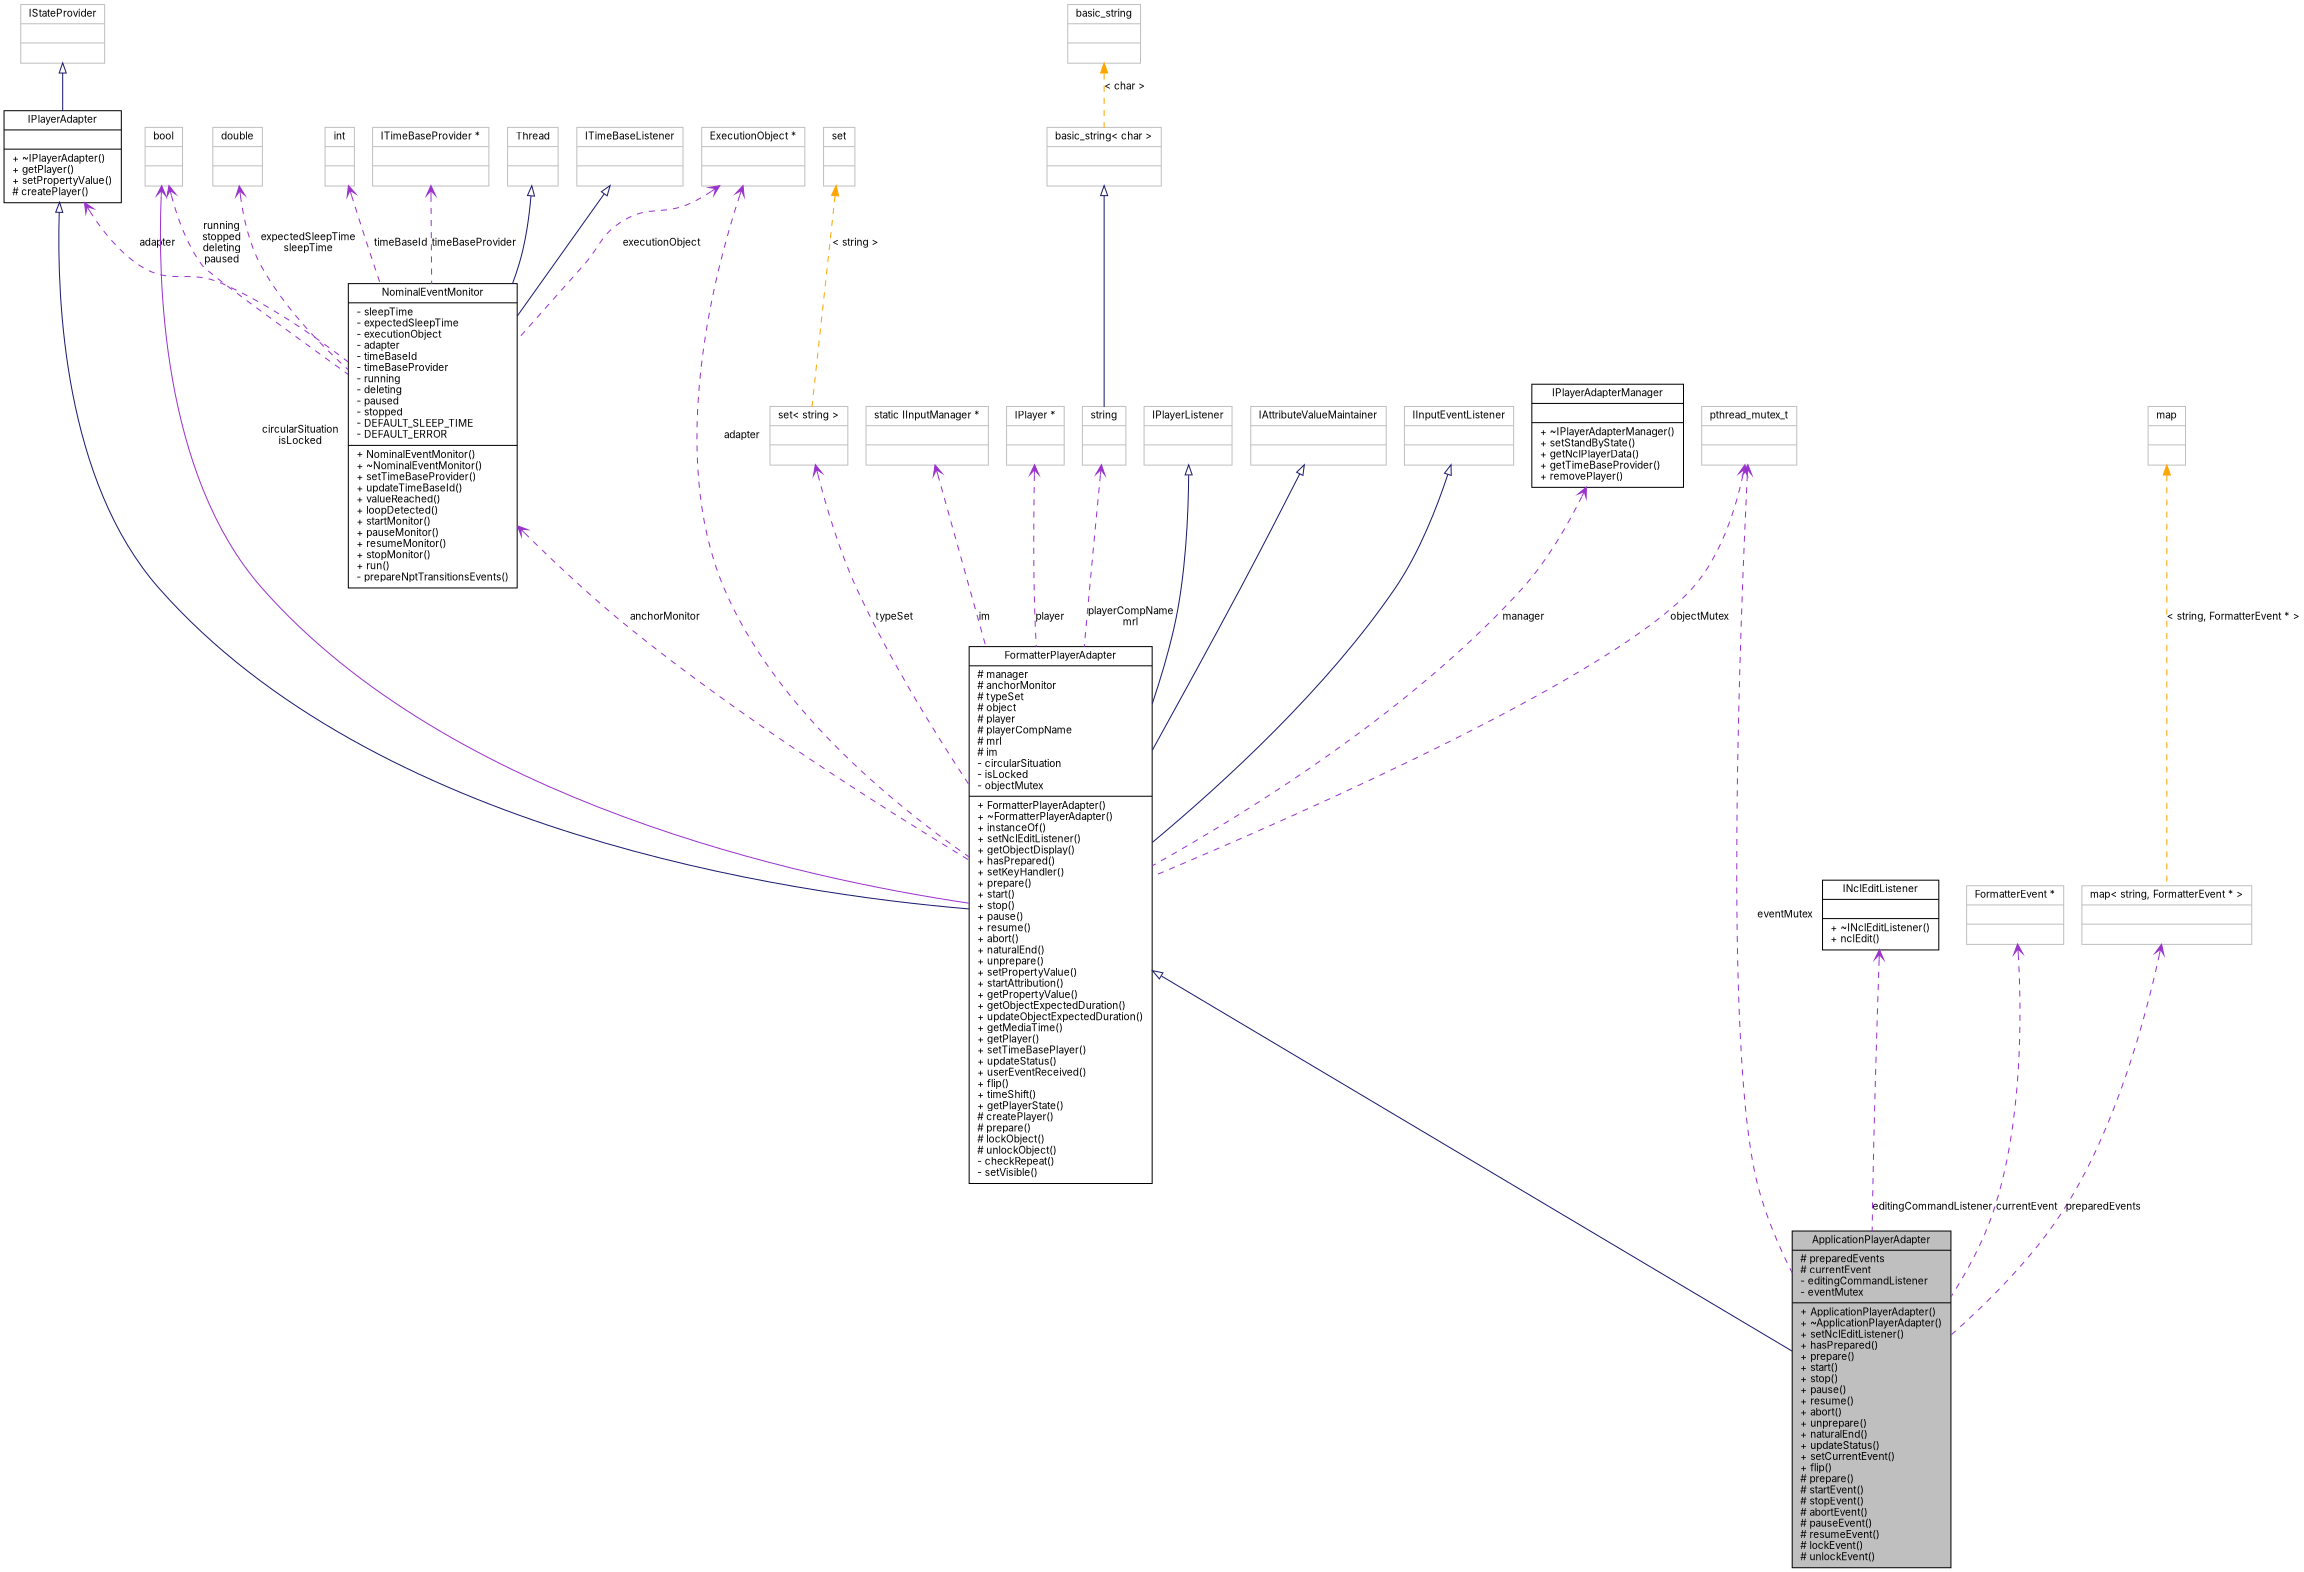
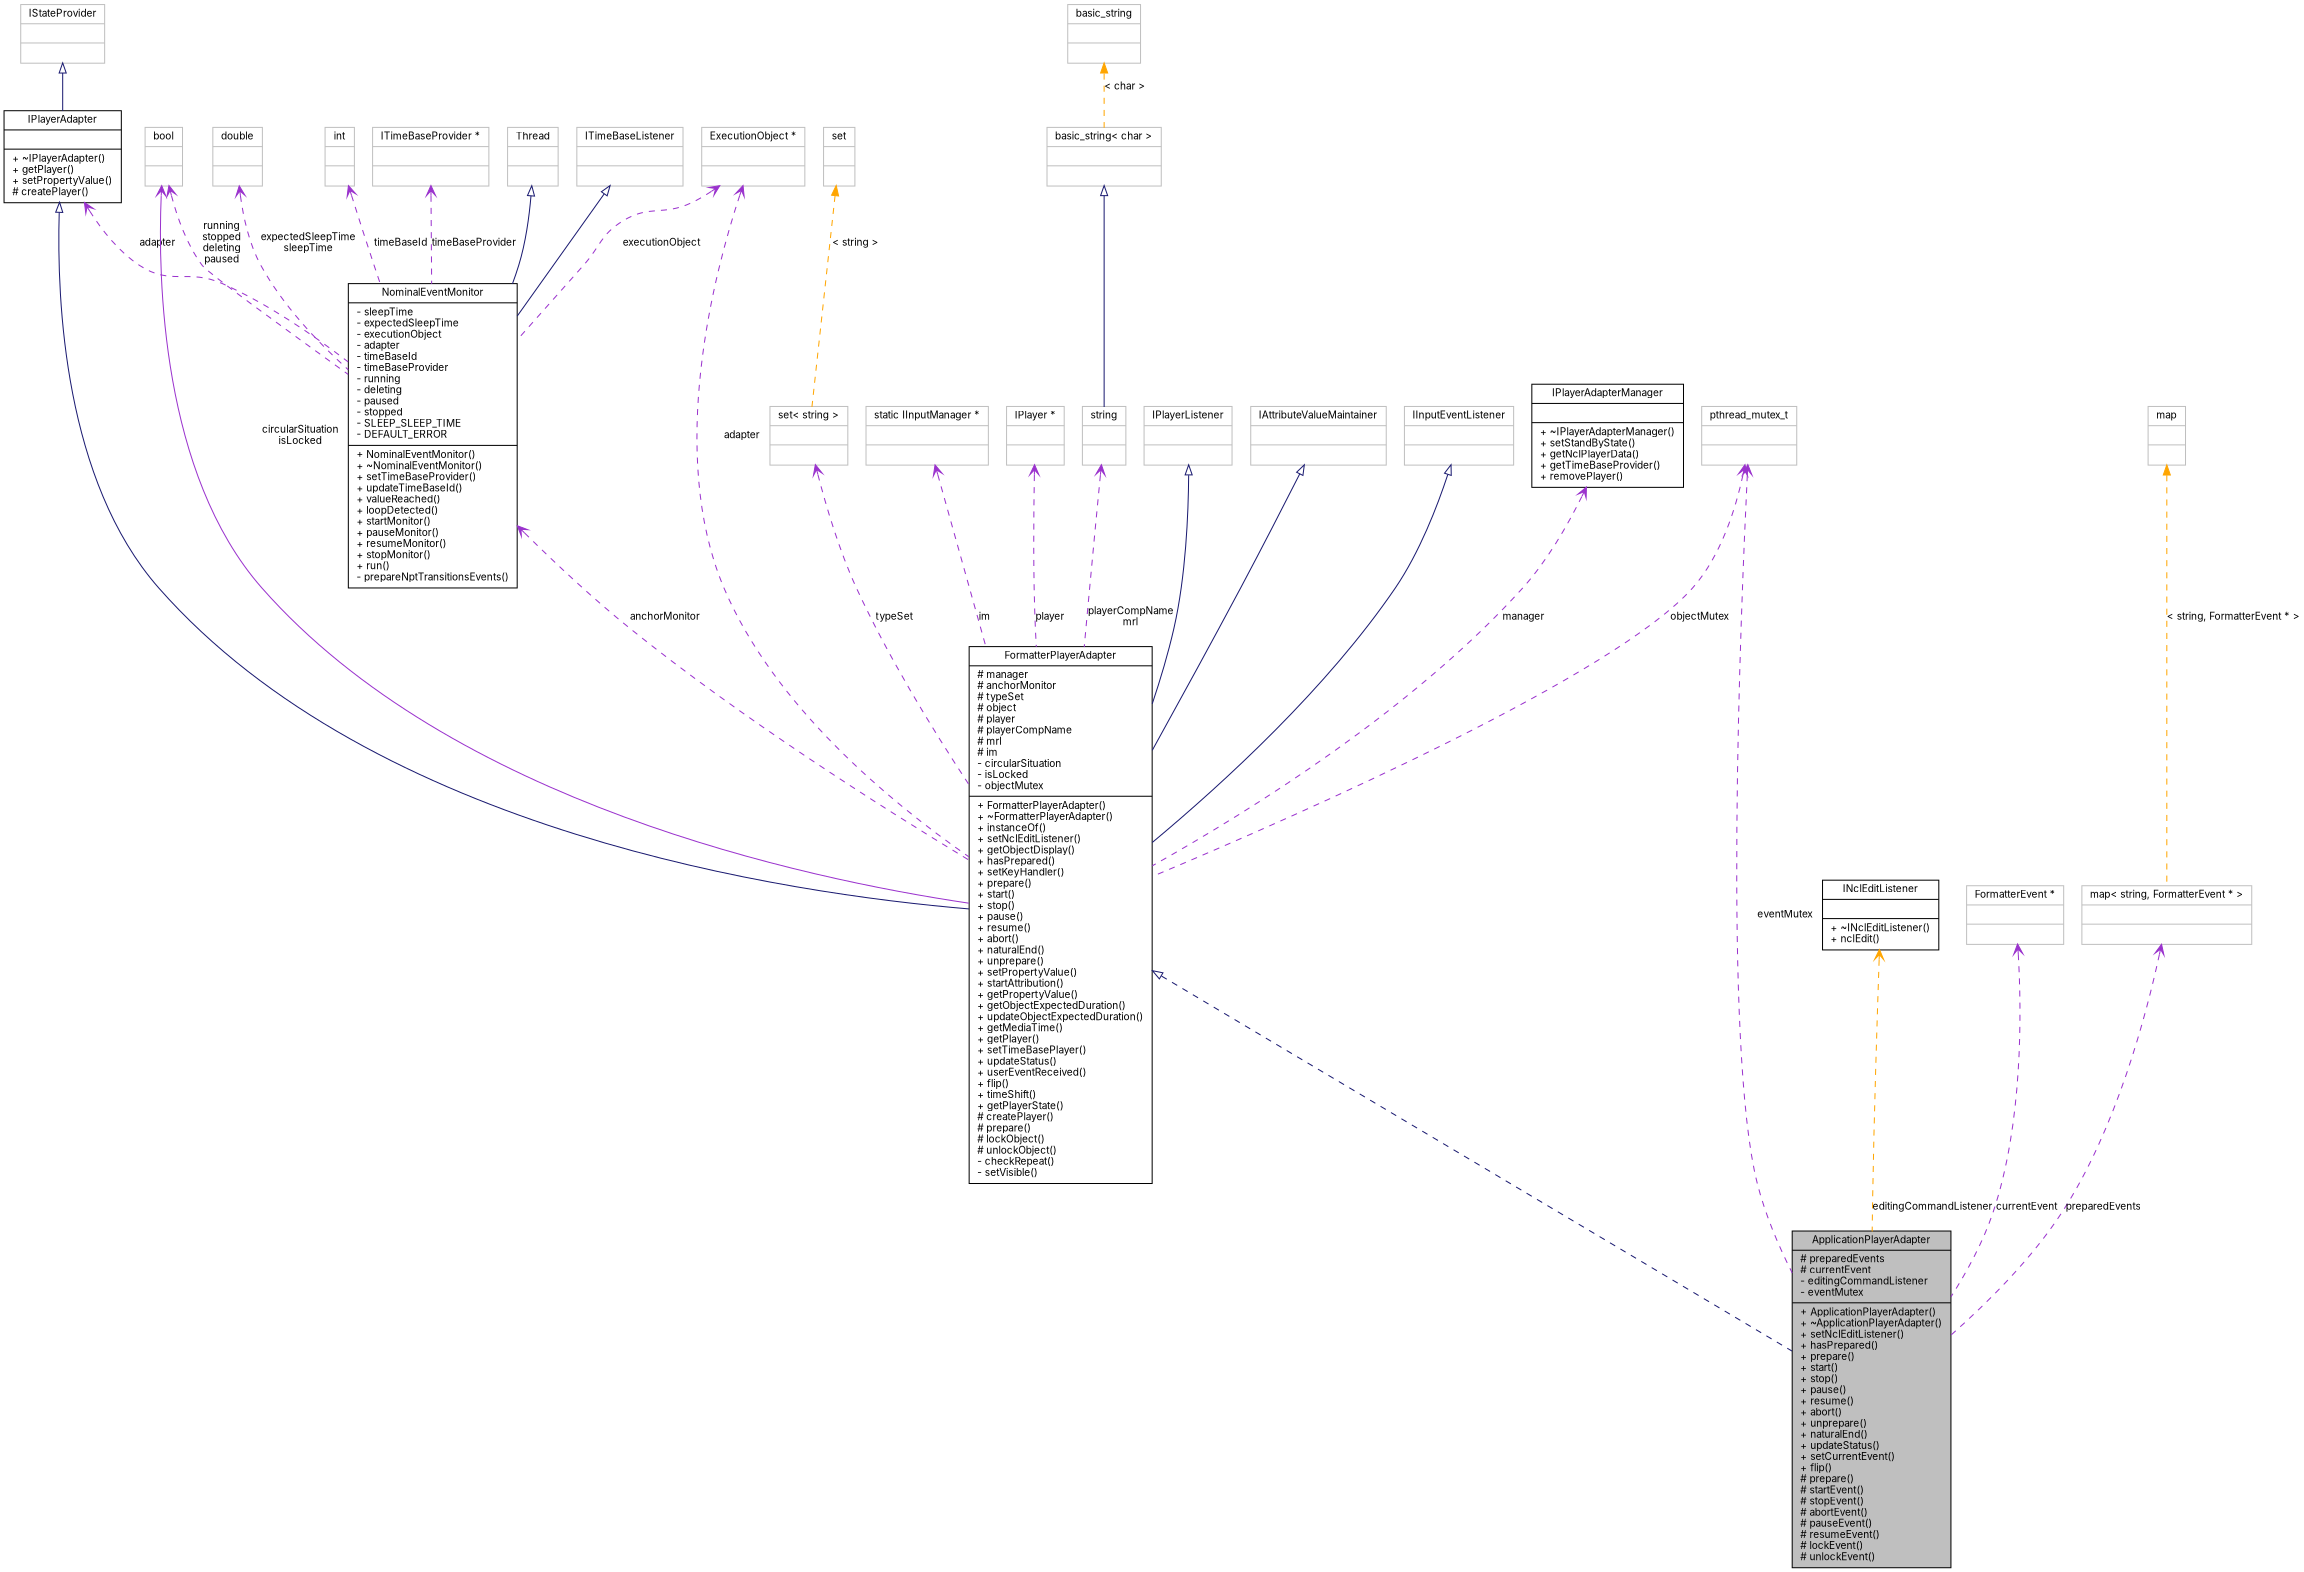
node "NominalEventMonitor": text "- DEFAULT_SLEEP_TIME" -> "- SLEEP_SLEEP_TIME"
edge "ApplicationPlayerAdapter" -> "INclEditListener": color darkorchid3 -> orange
edge "ApplicationPlayerAdapter" -> "FormatterPlayerAdapter": style solid -> dashed
